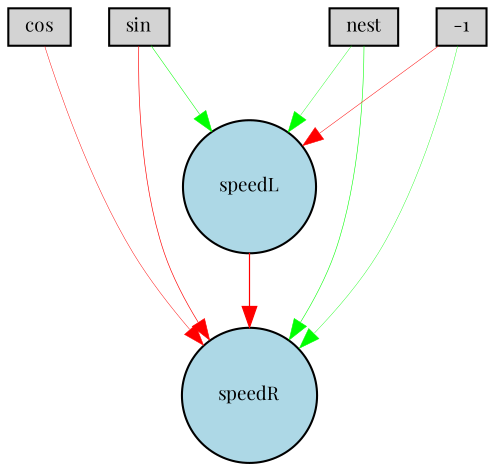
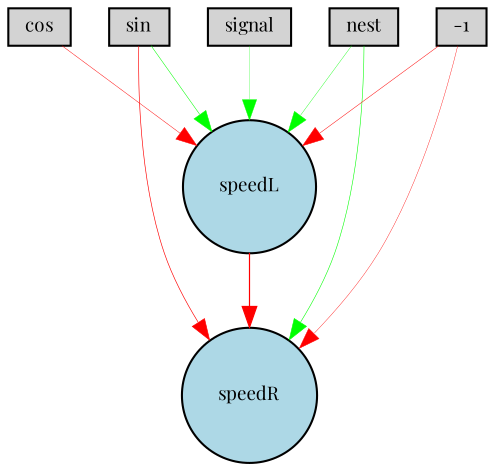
node "signal": added
edge "cos" -> "speedR": now "cos" -> "speedL"
edge "-1" -> "speedR": color green -> red
